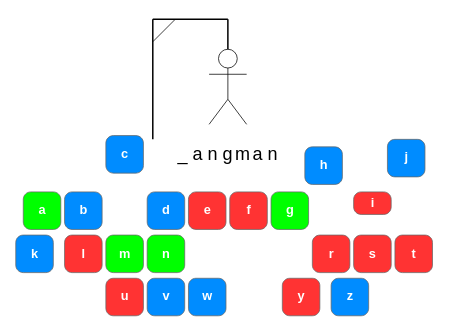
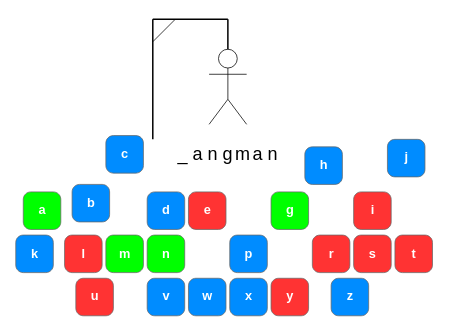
node "i": size 38x23 -> 38x38
node "b": moved (83, 210) -> (91, 203)
node "f": removed
node "p": added
node "u": moved (125, 297) -> (95, 297)
node "x": added
node "y": moved (301, 297) -> (290, 297)
